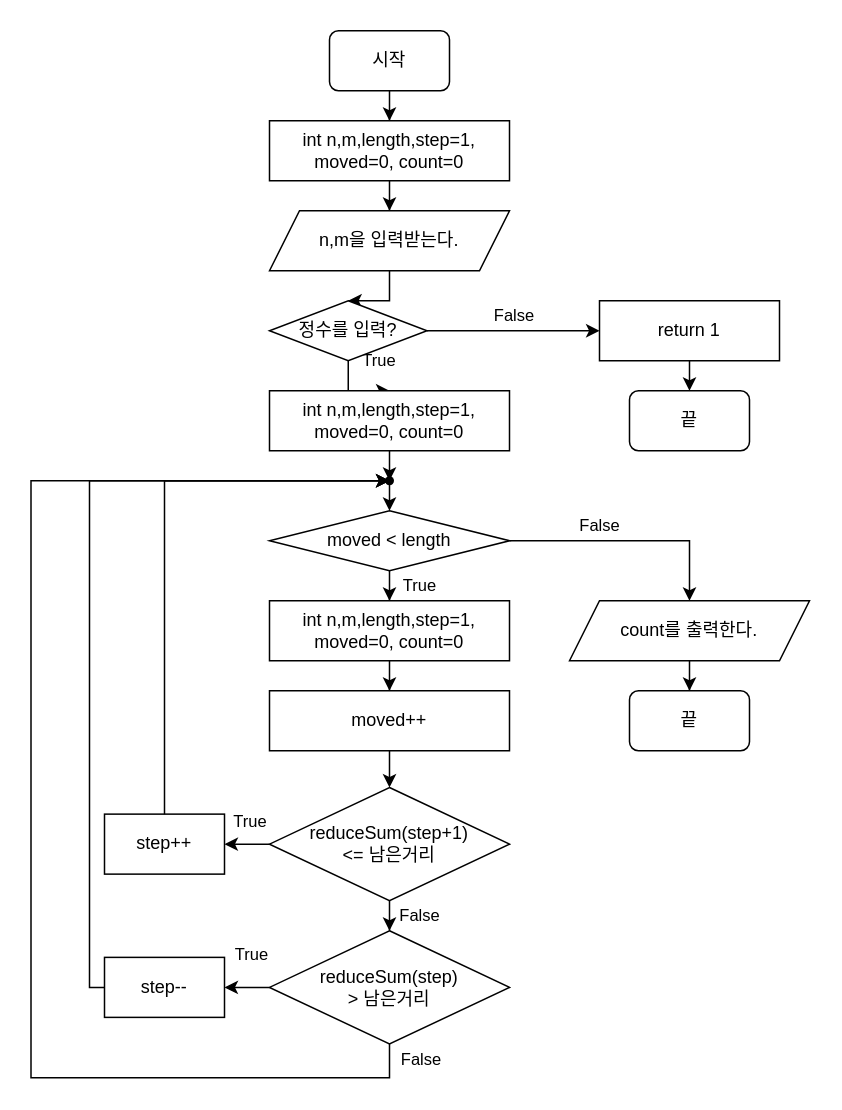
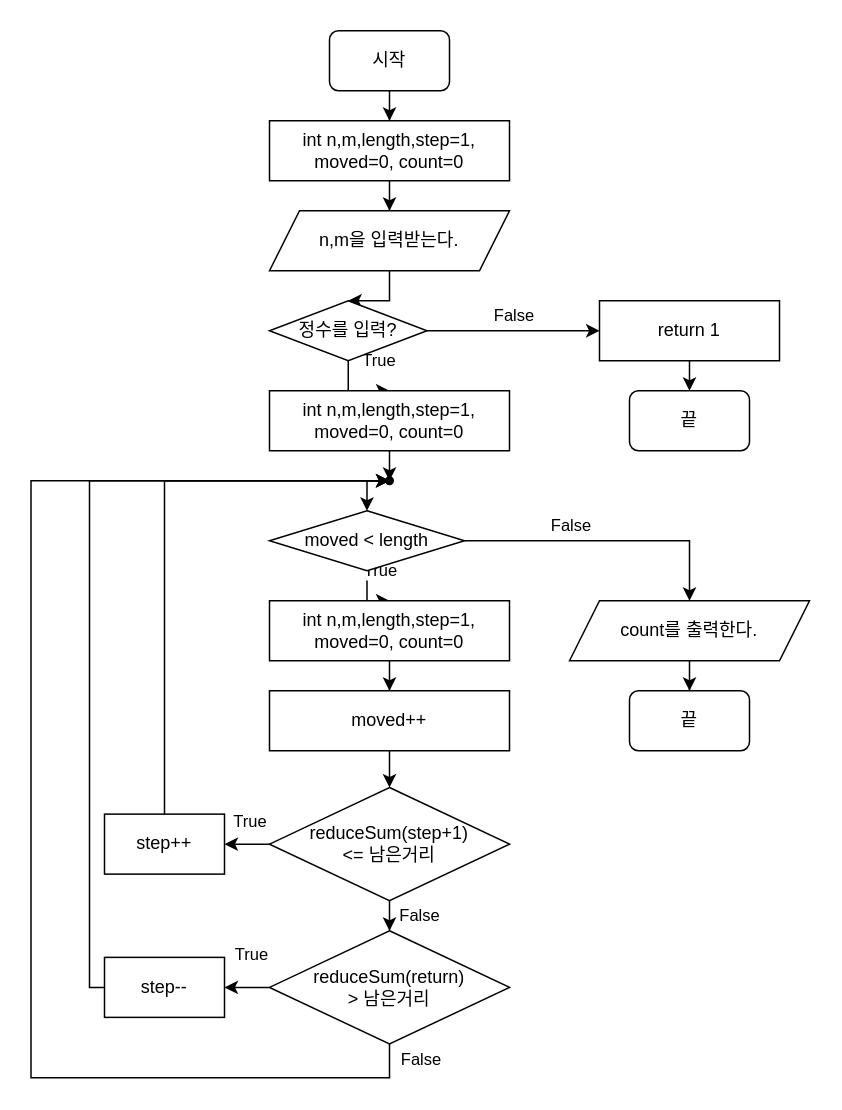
node "moved < length": size 240x60 -> 195x60
node "reduceSum(step) > 남은거리": label "reduceSum(step) > 남은거리" -> "reduceSum(return) > 남은거리"
